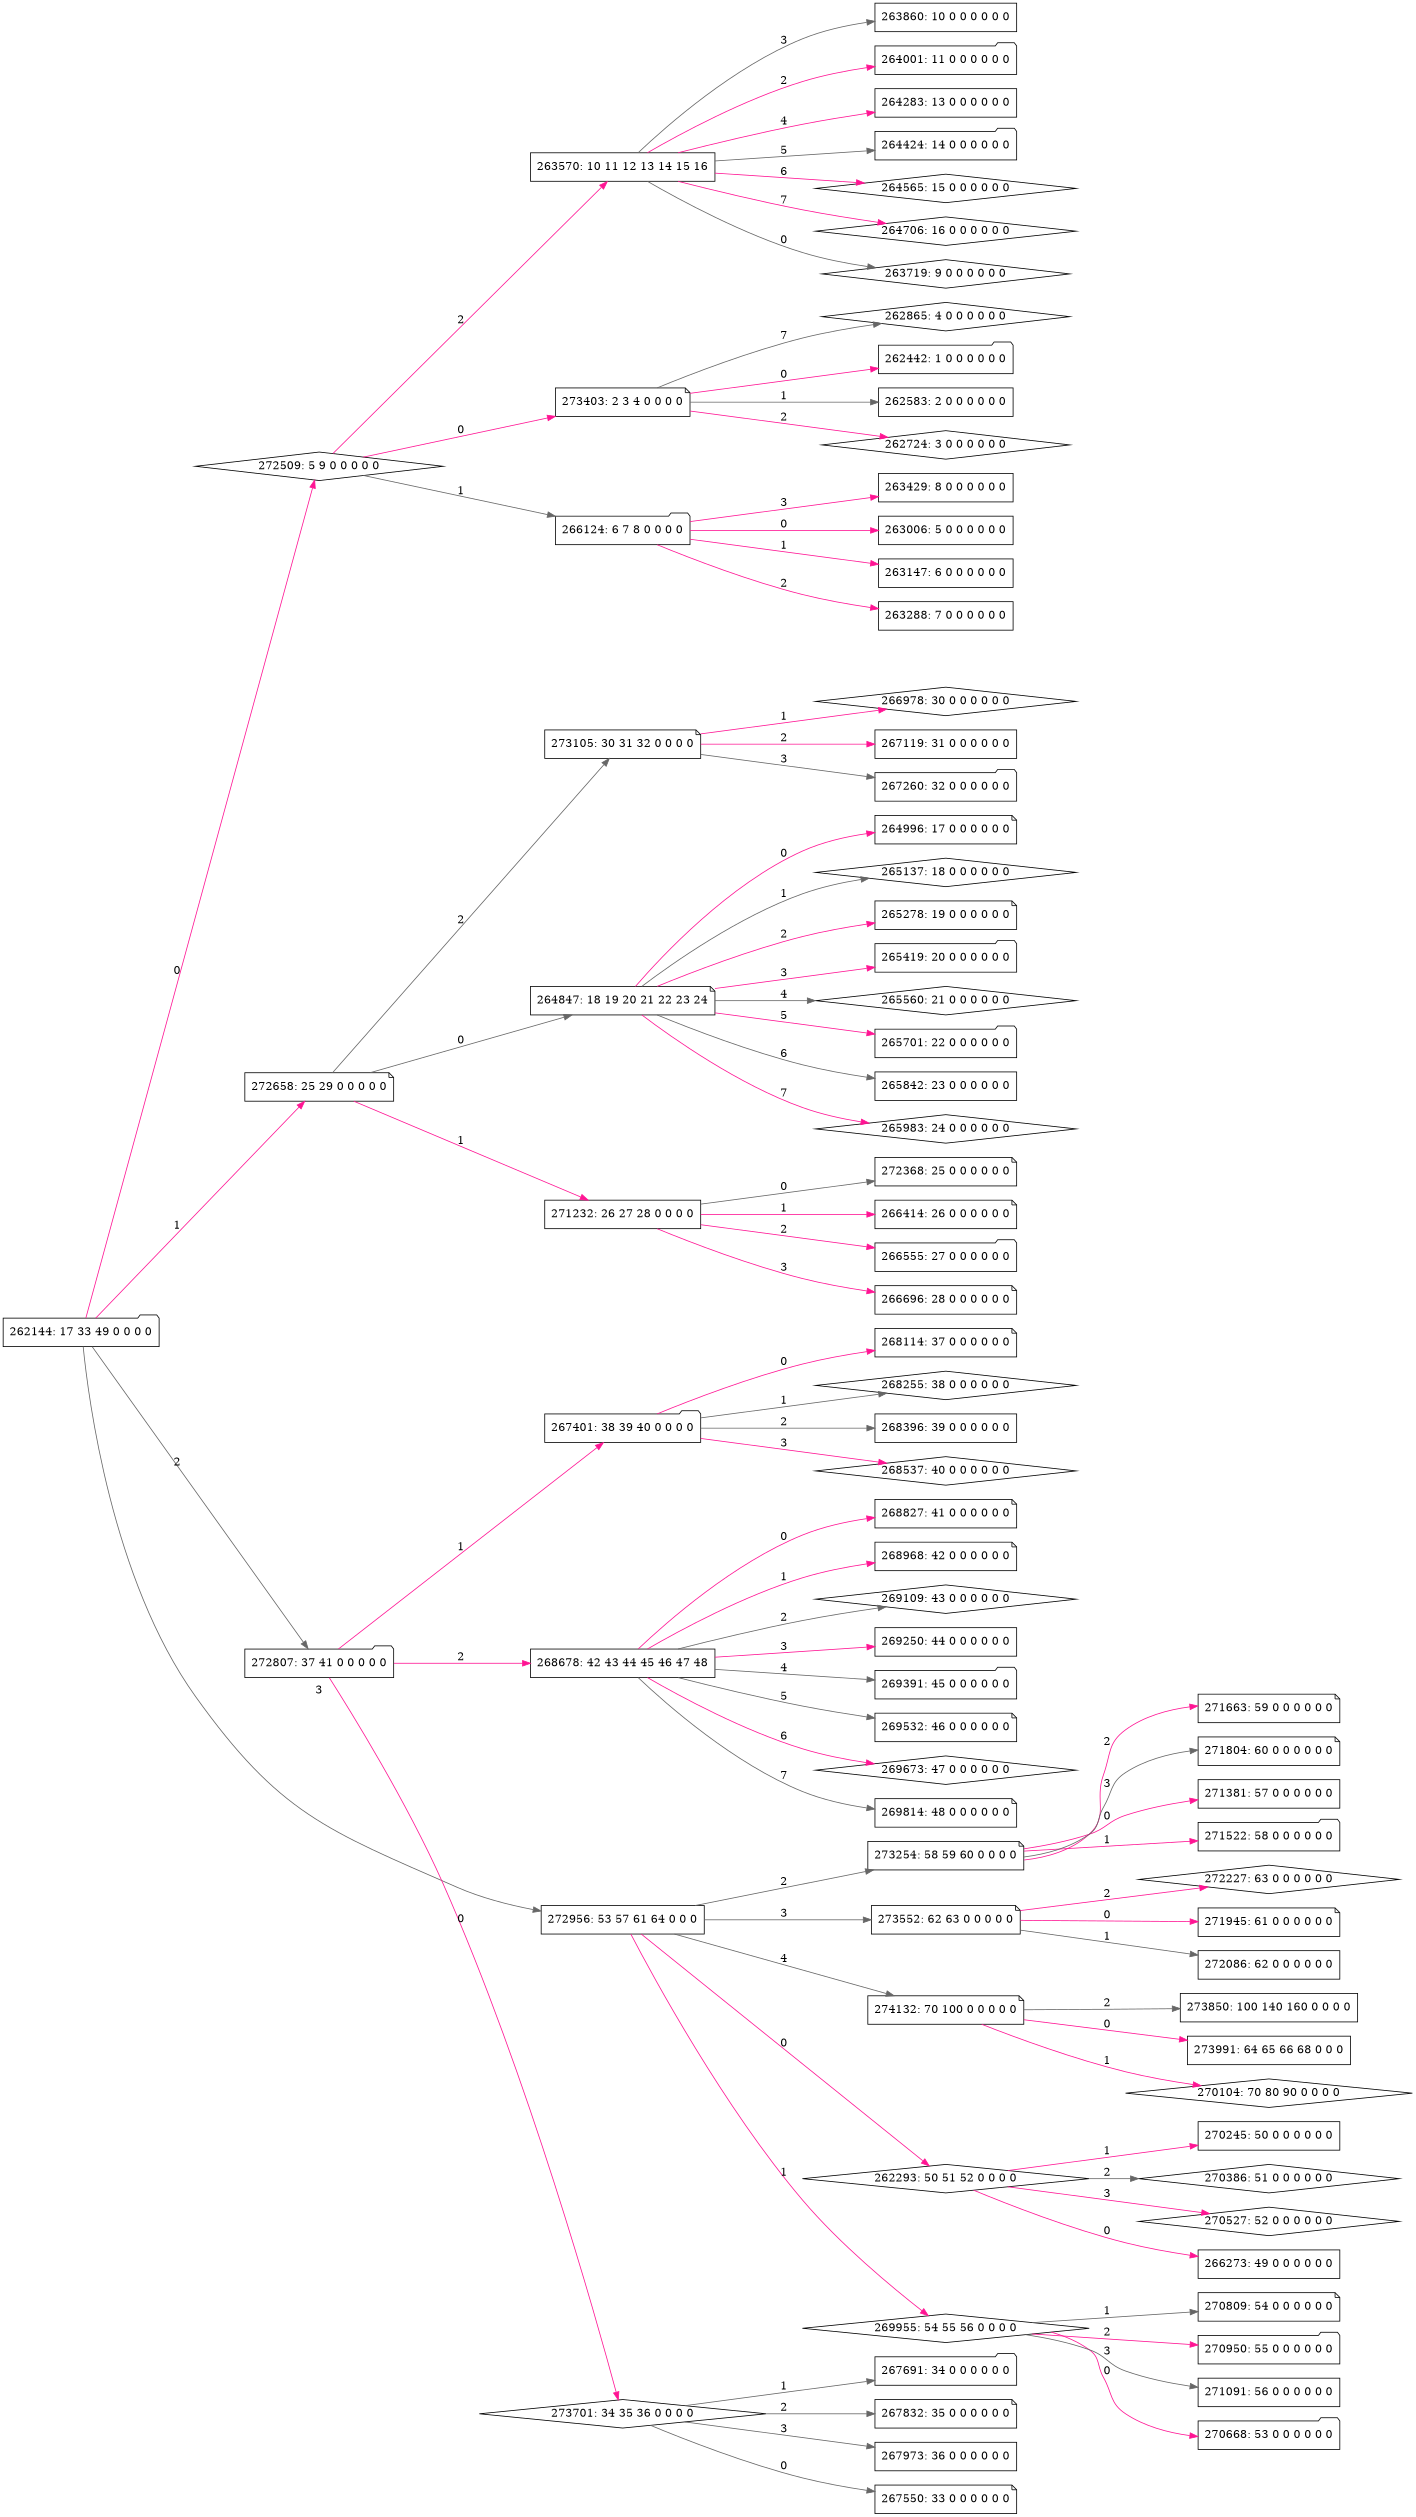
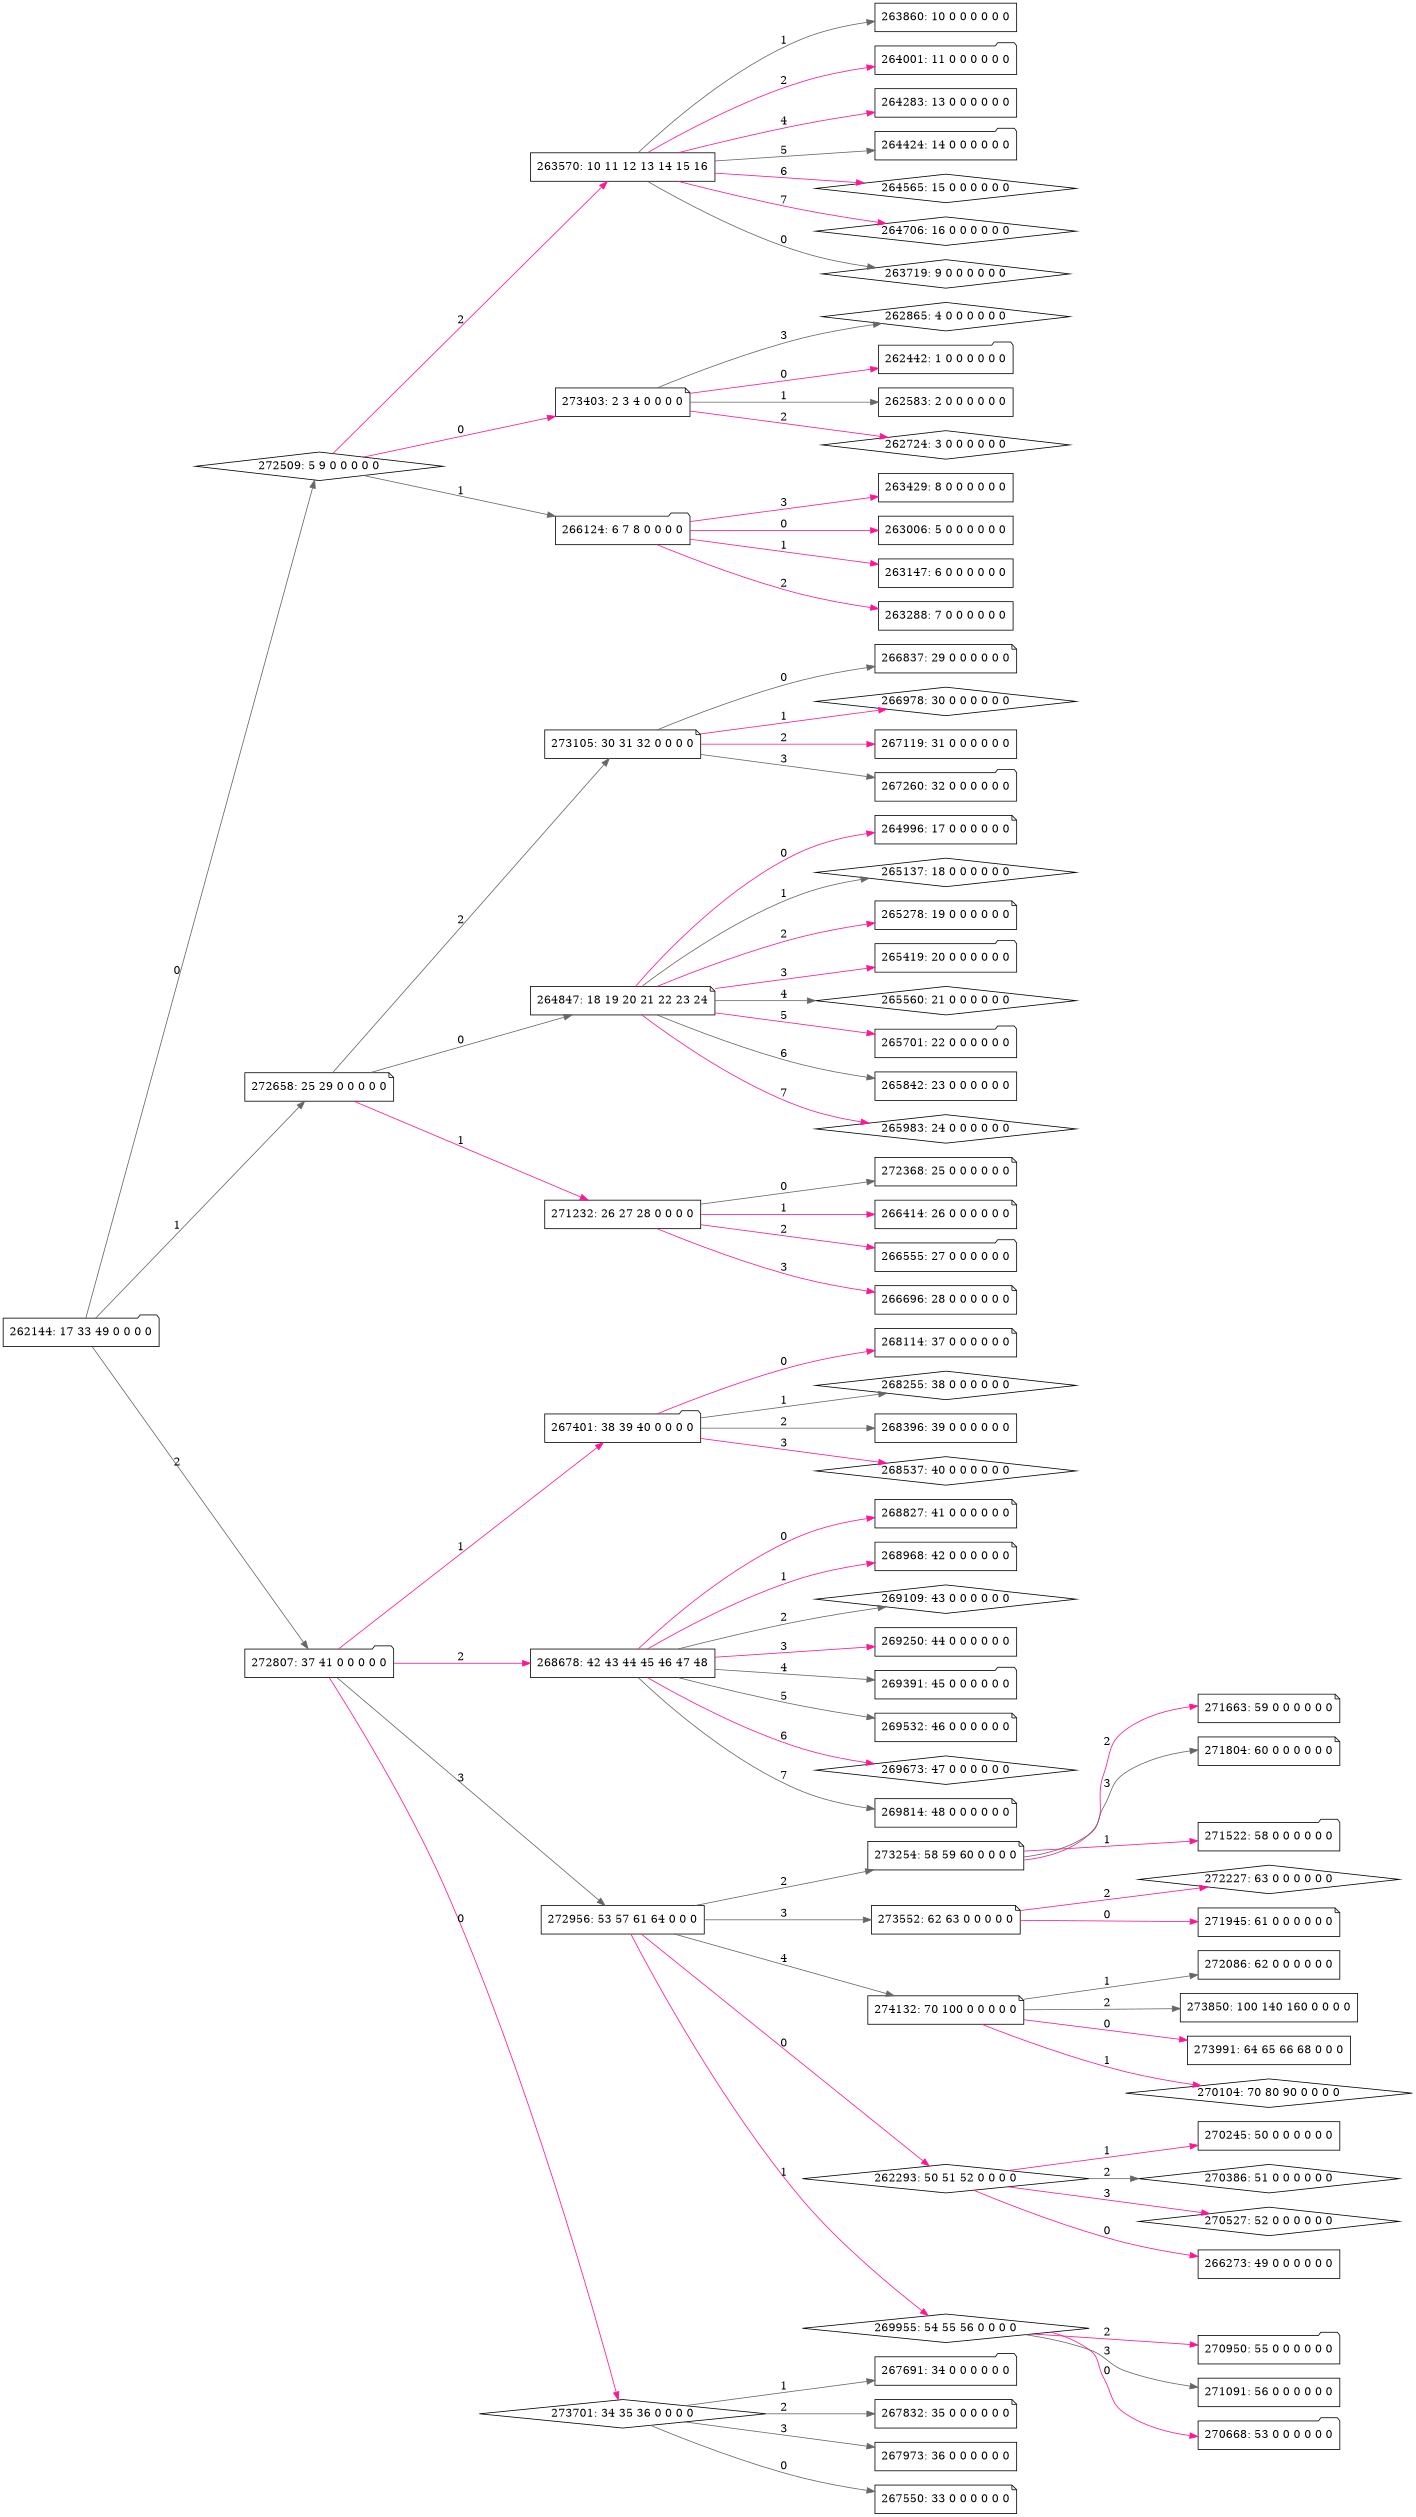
edge "263570: 10 11 12 13 14 15 16" -> "263860: 10 0 0 0 0 0 0": label "3" -> "1"
edge "273403: 2 3 4 0 0 0 0" -> "262865: 4 0 0 0 0 0 0": label "7" -> "3"
node "266837: 29 0 0 0 0 0 0": added
edge "262144: 17 33 49 0 0 0 0" -> "272509: 5 9 0 0 0 0 0": color deeppink -> gray40
edge "262144: 17 33 49 0 0 0 0" -> "272658: 25 29 0 0 0 0 0": color deeppink -> gray40
edge "262144: 17 33 49 0 0 0 0" -> "272956: 53 57 61 64 0 0 0": now "272807: 37 41 0 0 0 0 0" -> "272956: 53 57 61 64 0 0 0"
node "271381: 57 0 0 0 0 0 0": removed
edge "273552: 62 63 0 0 0 0 0" -> "272086: 62 0 0 0 0 0 0": now "274132: 70 100 0 0 0 0 0" -> "272086: 62 0 0 0 0 0 0"
node "270809: 54 0 0 0 0 0 0": removed
